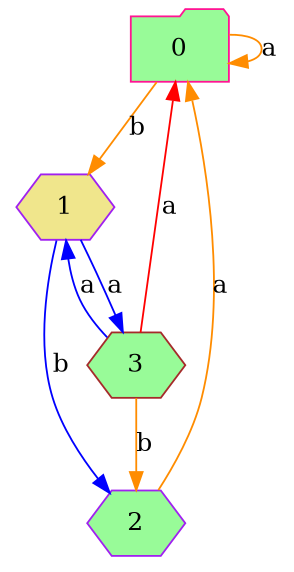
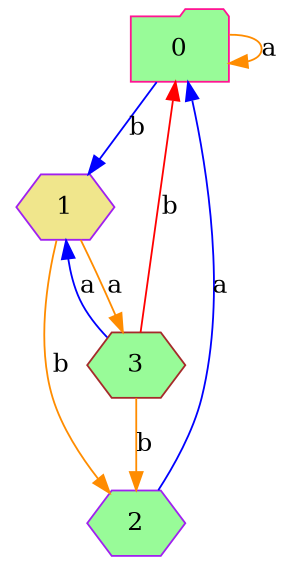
edge "0" -> "1": color darkorange -> blue
edge "3" -> "0": label "a" -> "b"
edge "1" -> "3": color blue -> darkorange
edge "2" -> "0": color darkorange -> blue
edge "1" -> "2": color blue -> darkorange
